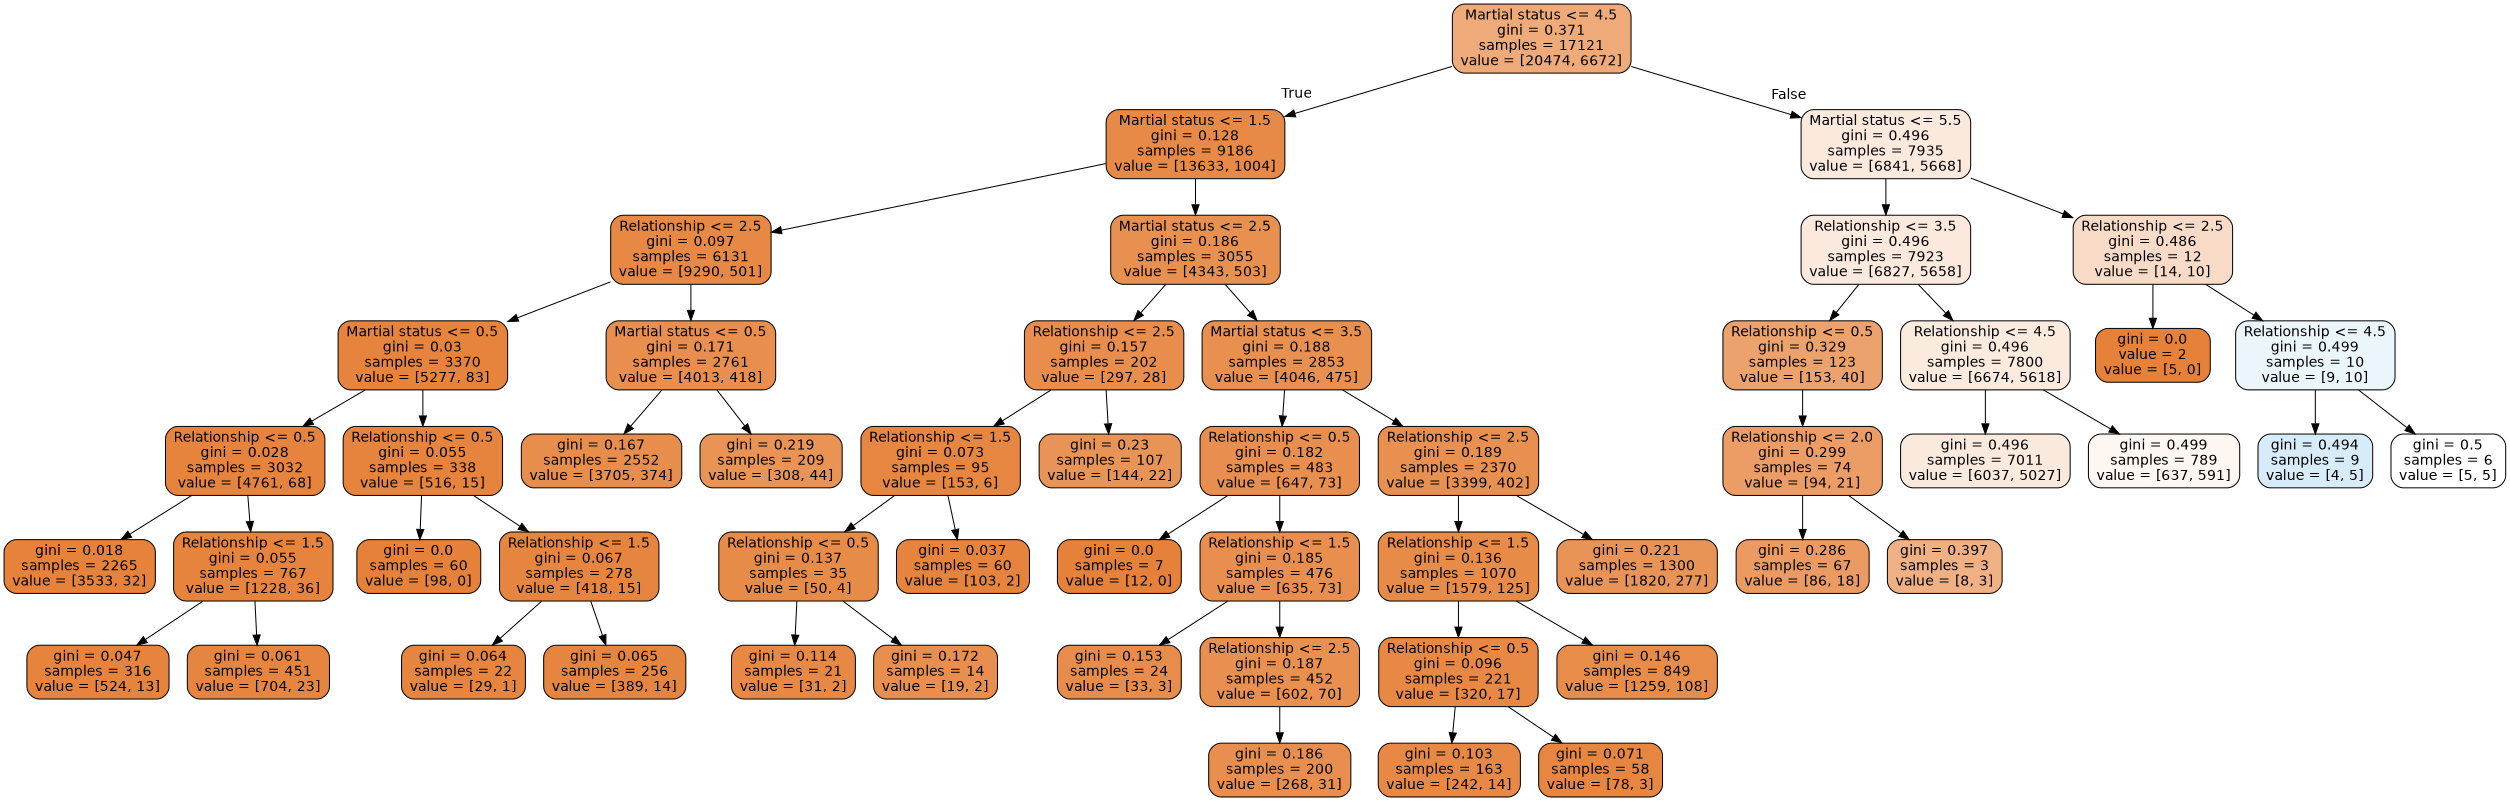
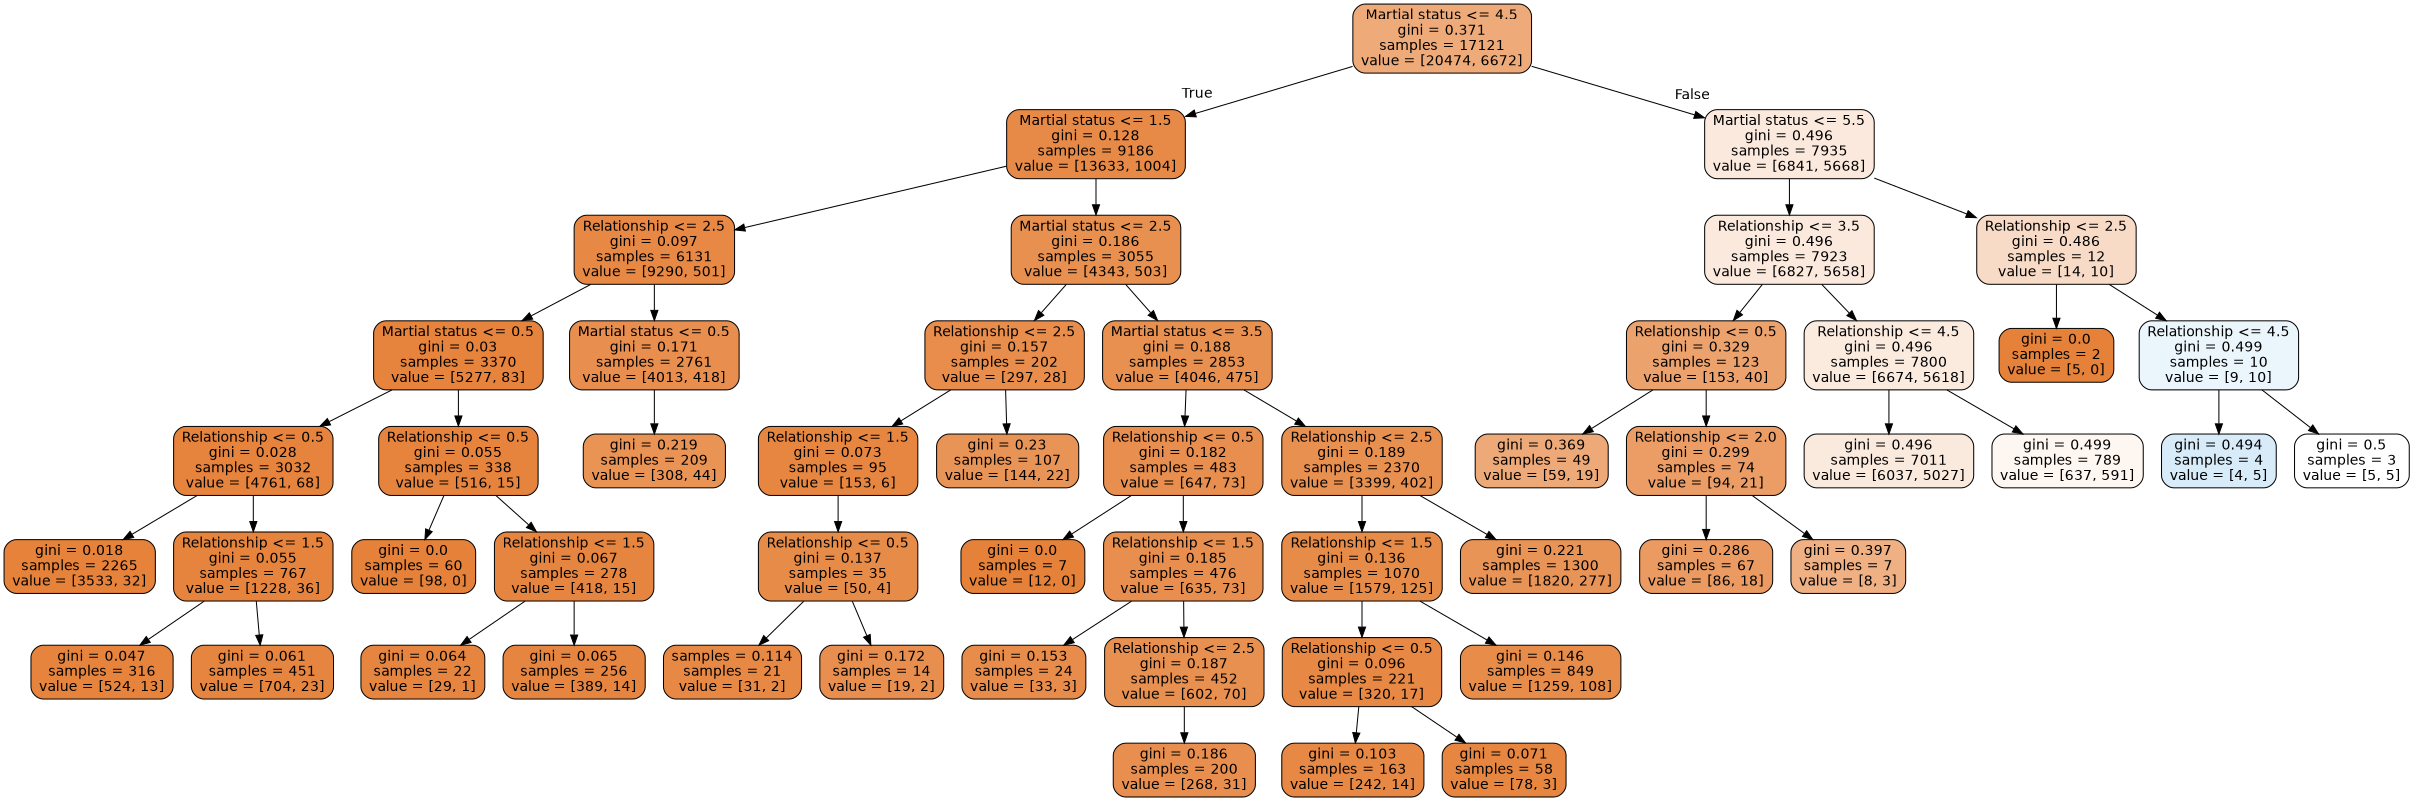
node "gini = 0.0 value = 2 value = [5, 0]": label "gini = 0.0 value = 2 value = [5, 0]" -> "gini = 0.0 samples = 2 value = [5, 0]"
node "gini = 0.167 samples = 2552 value = [3705, 374]": removed
node "gini = 0.369 samples = 49 value = [59, 19]": added
node "gini = 0.494 samples = 9 value = [4, 5]": label "gini = 0.494 samples = 9 value = [4, 5]" -> "gini = 0.494 samples = 4 value = [4, 5]"
node "gini = 0.5 samples = 6 value = [5, 5]": label "gini = 0.5 samples = 6 value = [5, 5]" -> "gini = 0.5 samples = 3 value = [5, 5]"
node "gini = 0.037 samples = 60 value = [103, 2]": removed
node "gini = 0.397 samples = 3 value = [8, 3]": label "gini = 0.397 samples = 3 value = [8, 3]" -> "gini = 0.397 samples = 7 value = [8, 3]"
node "gini = 0.114 samples = 21 value = [31, 2]": label "gini = 0.114 samples = 21 value = [31, 2]" -> "samples = 0.114 samples = 21 value = [31, 2]"
